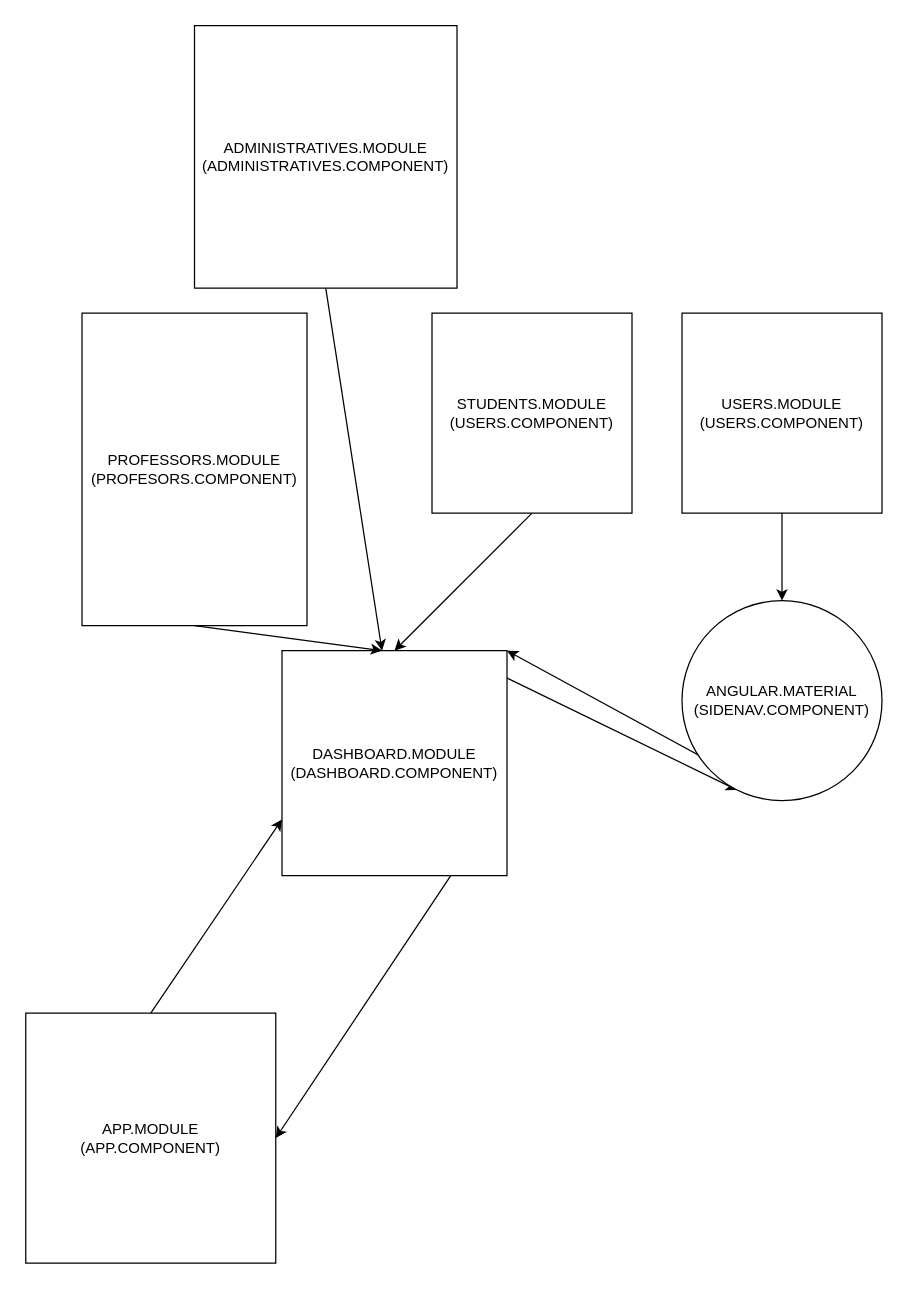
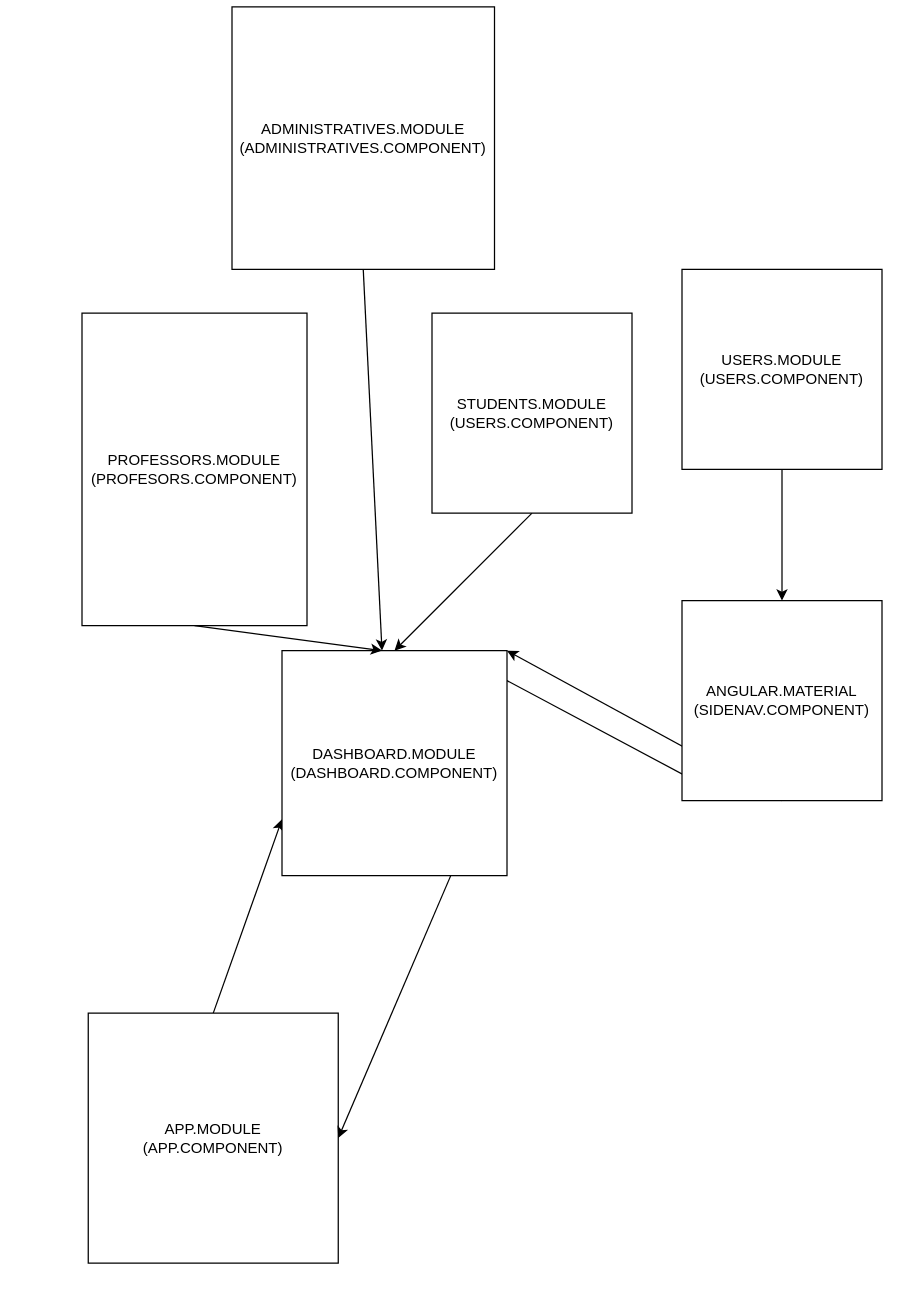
node "ADMINISTRATIVES.MODULE (ADMINISTRATIVES.COMPONENT)": moved (326, 157) -> (363, 138)
node "USERS.MODULE (USERS.COMPONENT)": moved (782, 413) -> (782, 369)
node "ANGULAR.MATERIAL (SIDENAV.COMPONENT)": shape ellipse -> rectangle
node "APP.MODULE (APP.COMPONENT)": moved (151, 1138) -> (213, 1138)
